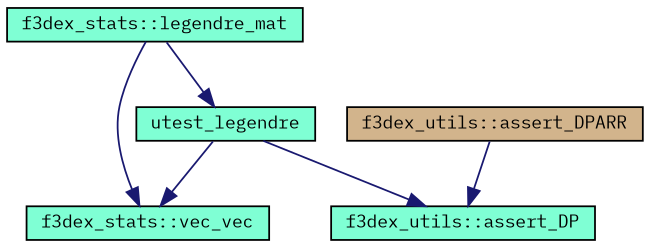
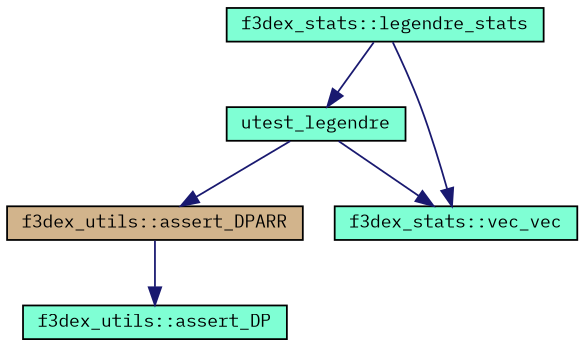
node "f3dex_stats::legendre_mat": label "f3dex_stats::legendre_mat" -> "f3dex_stats::legendre_stats"
edge "utest_legendre" -> "f3dex_utils::assert_DP": now "utest_legendre" -> "f3dex_utils::assert_DPARR"
